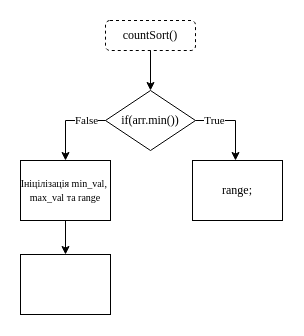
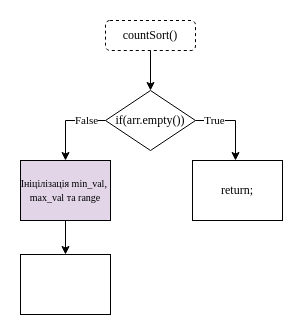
node "if(arr.min())": label "if(arr.min())" -> "if(arr.empty())"
node "Ініцілізація min_val, max_val та range": fillcolor #ffffff -> #e1d5e7
node "range;": label "range;" -> "return;"
